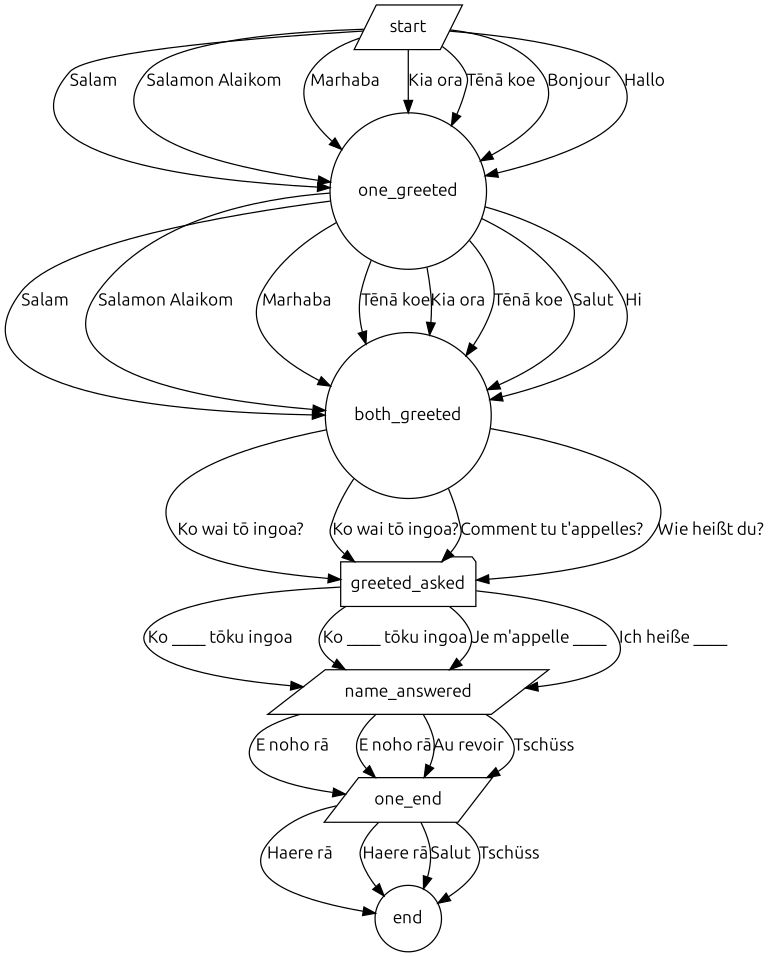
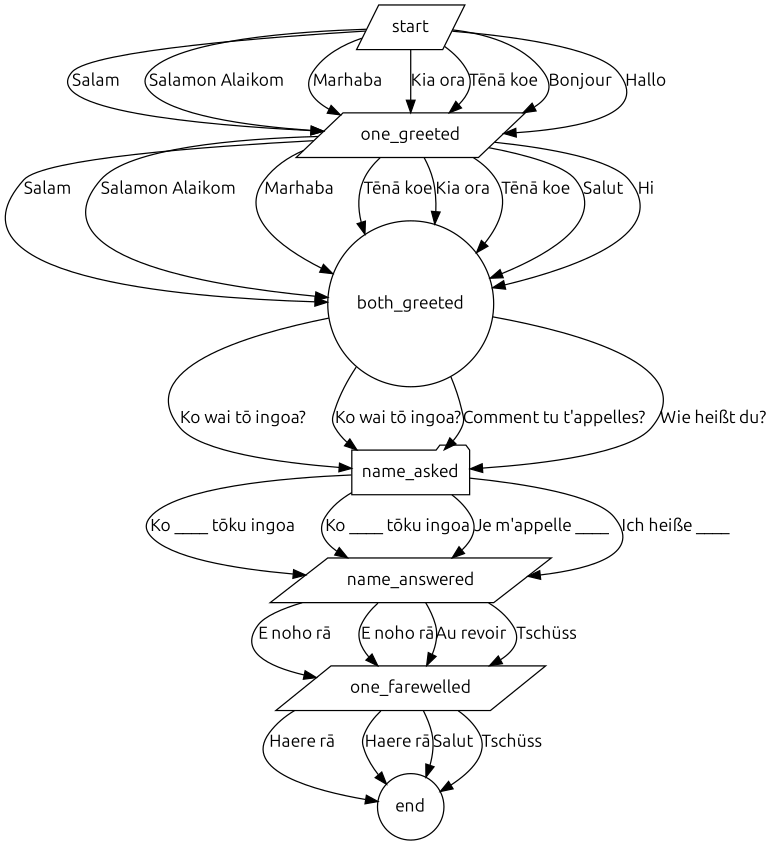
node "one_greeted": shape circle -> parallelogram
node "greeted_asked": label "greeted_asked" -> "name_asked"
node "one_end": label "one_end" -> "one_farewelled"
